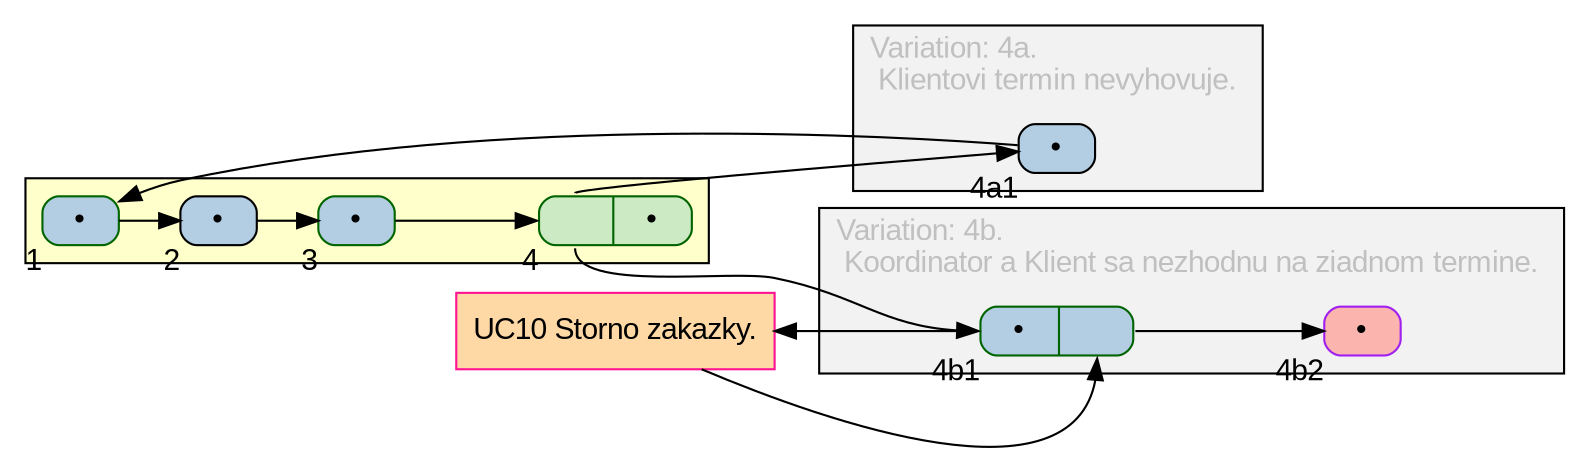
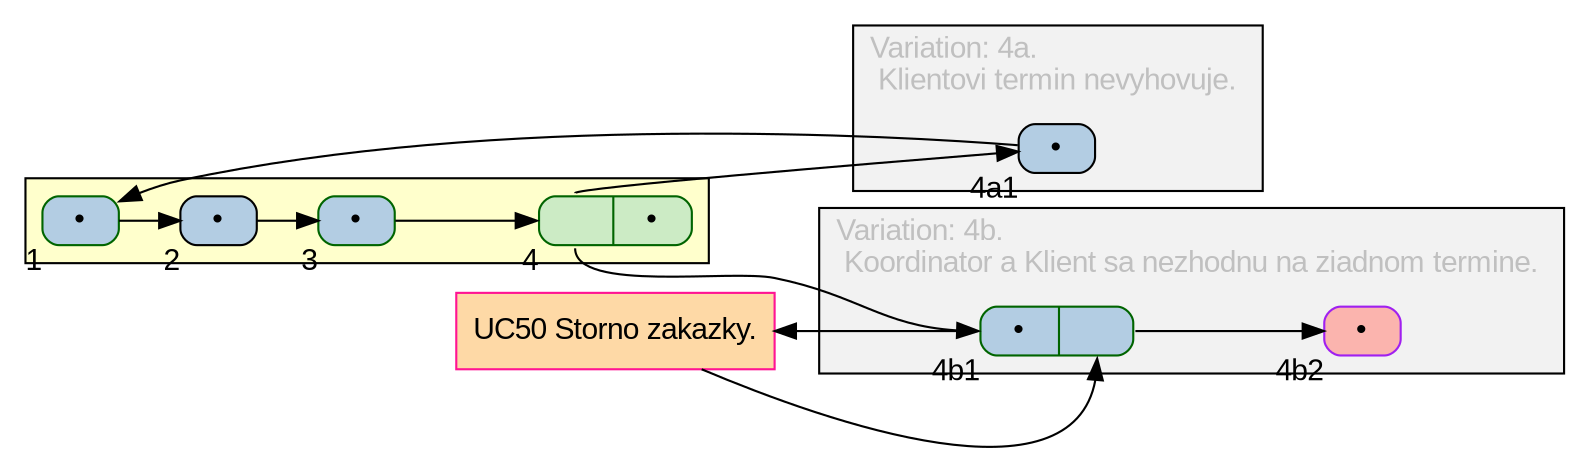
node "UC10 Storno zakazky.": label "UC10 Storno zakazky." -> "UC50 Storno zakazky."
